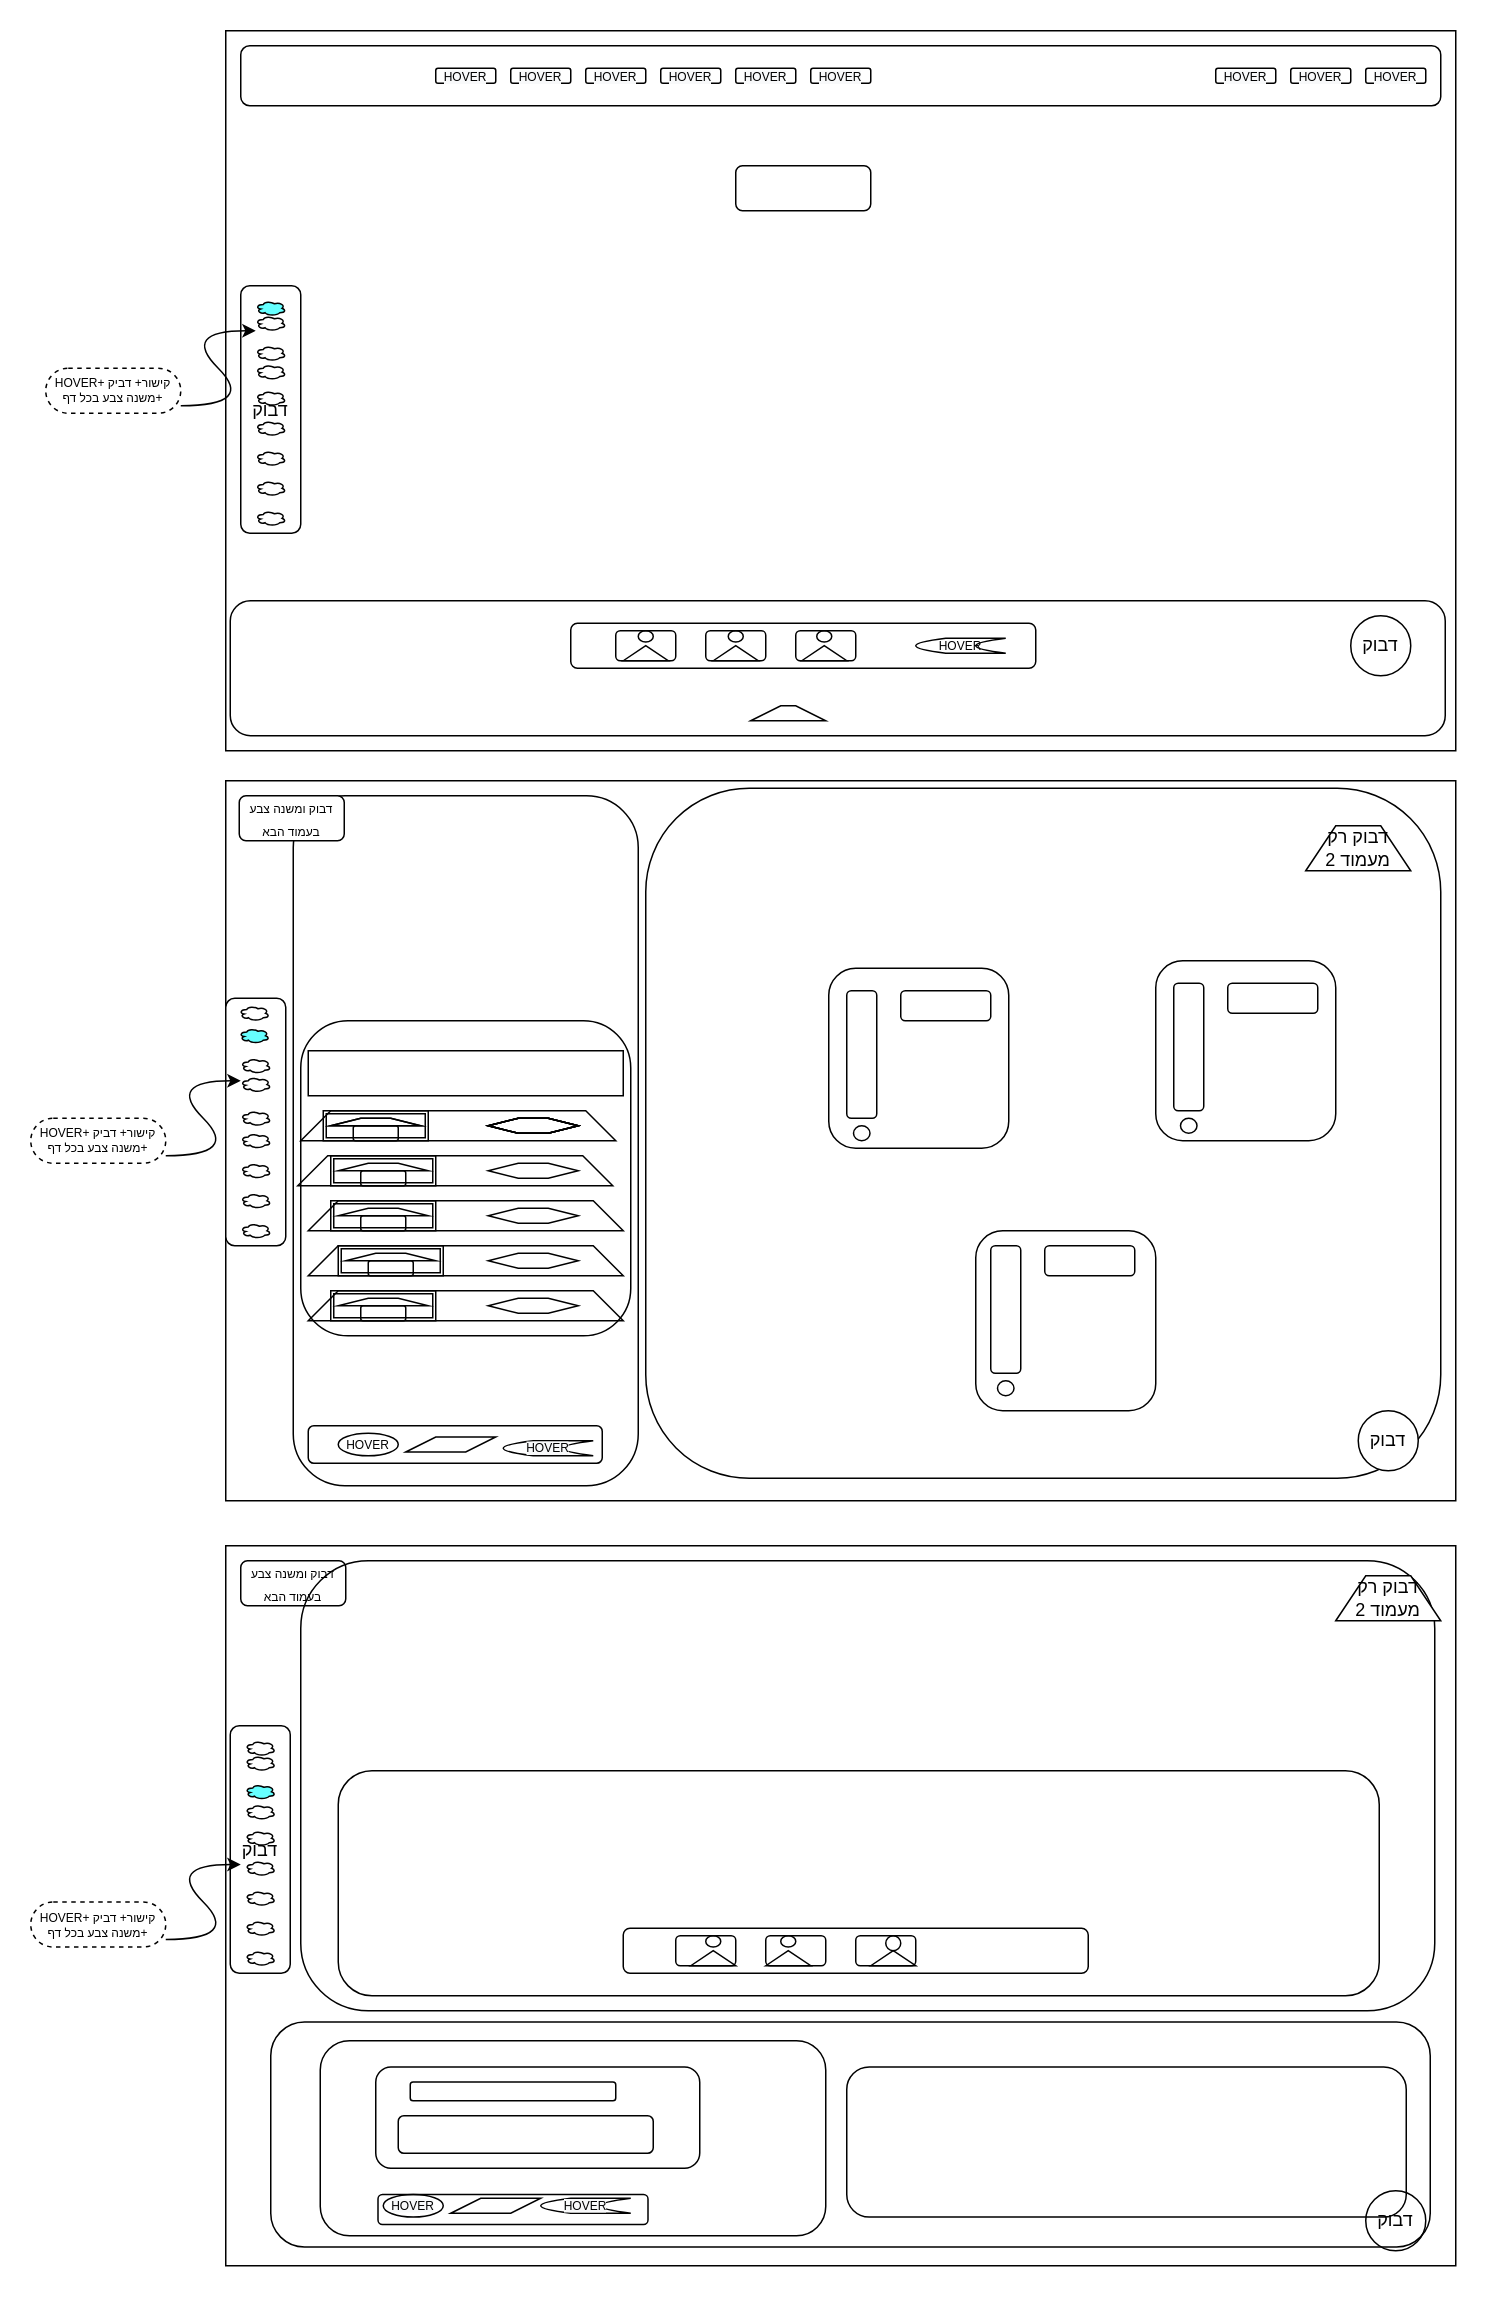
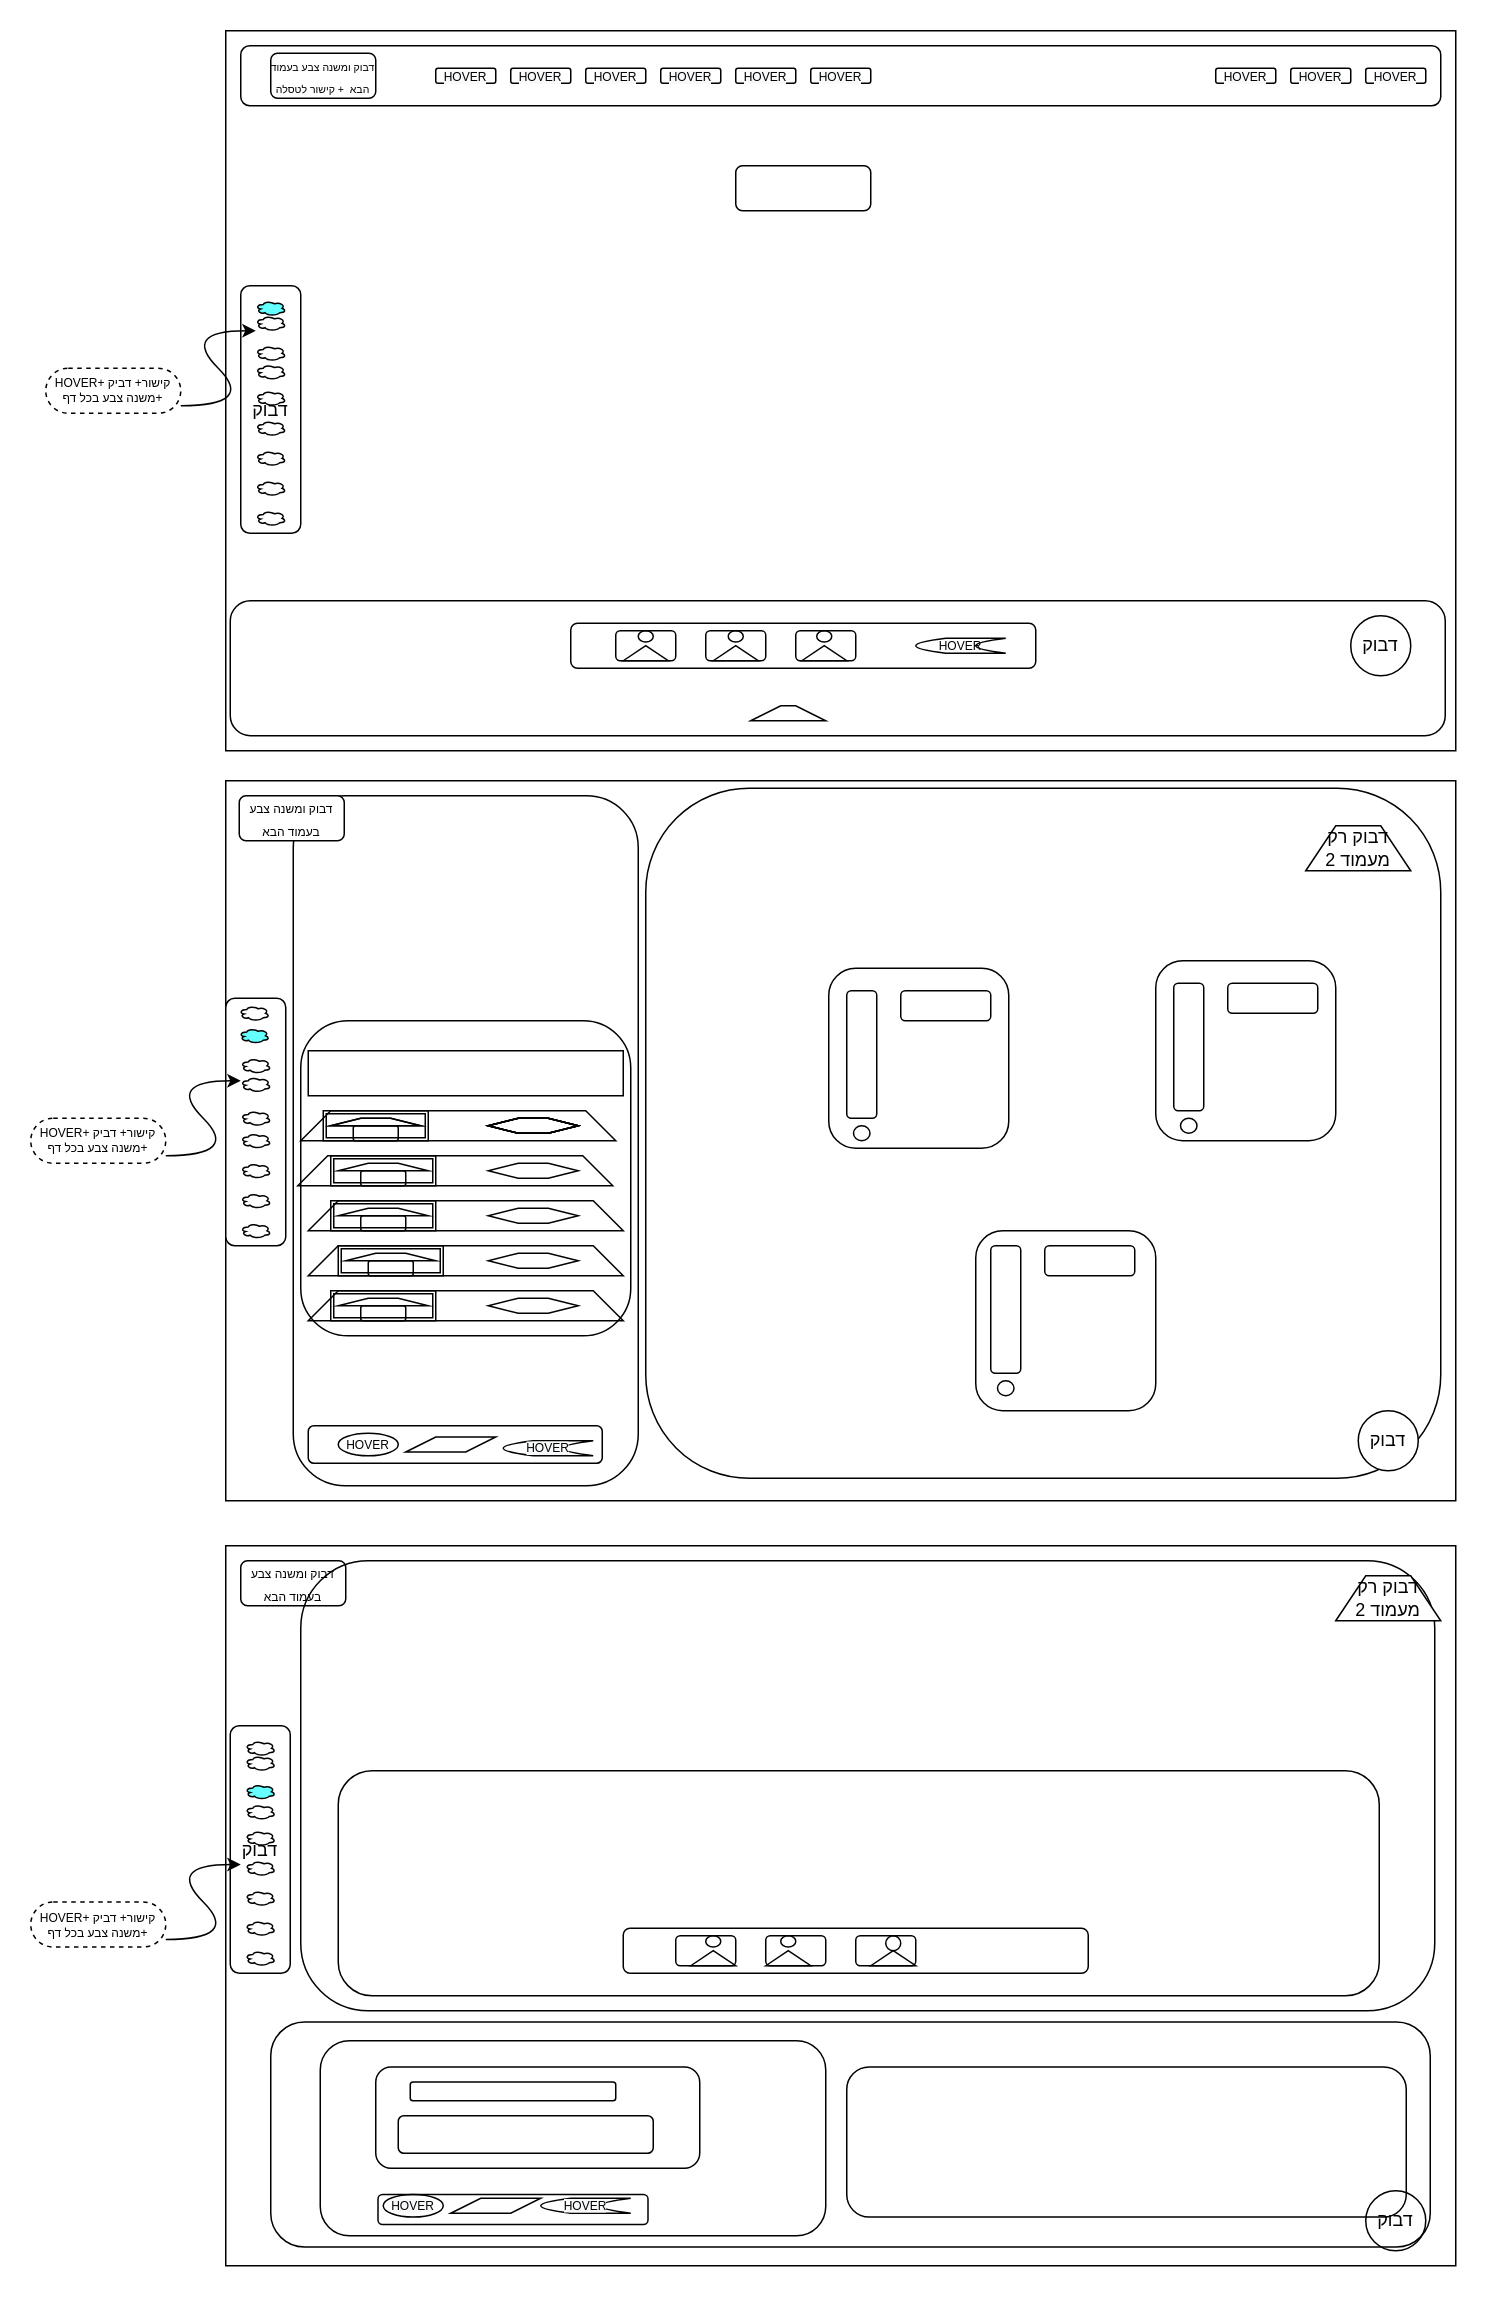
node "דבוק ומשנה צבע בעמוד הבא + קישור לטסלה": added
